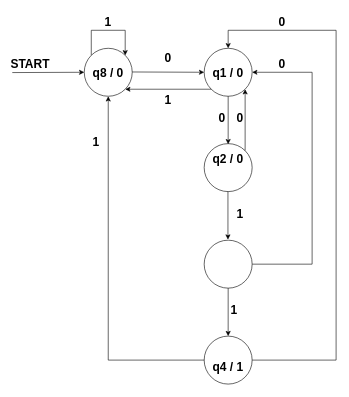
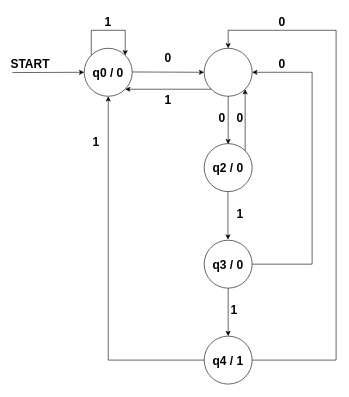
node "q8 / 0": label "q8 / 0" -> "q0 / 0"
node "q1 / 0": removed
node "q2 / 0": moved (228, 159) -> (228, 168)
node "q3 / 0": added
node "q4 / 1": moved (228, 366) -> (228, 360)
